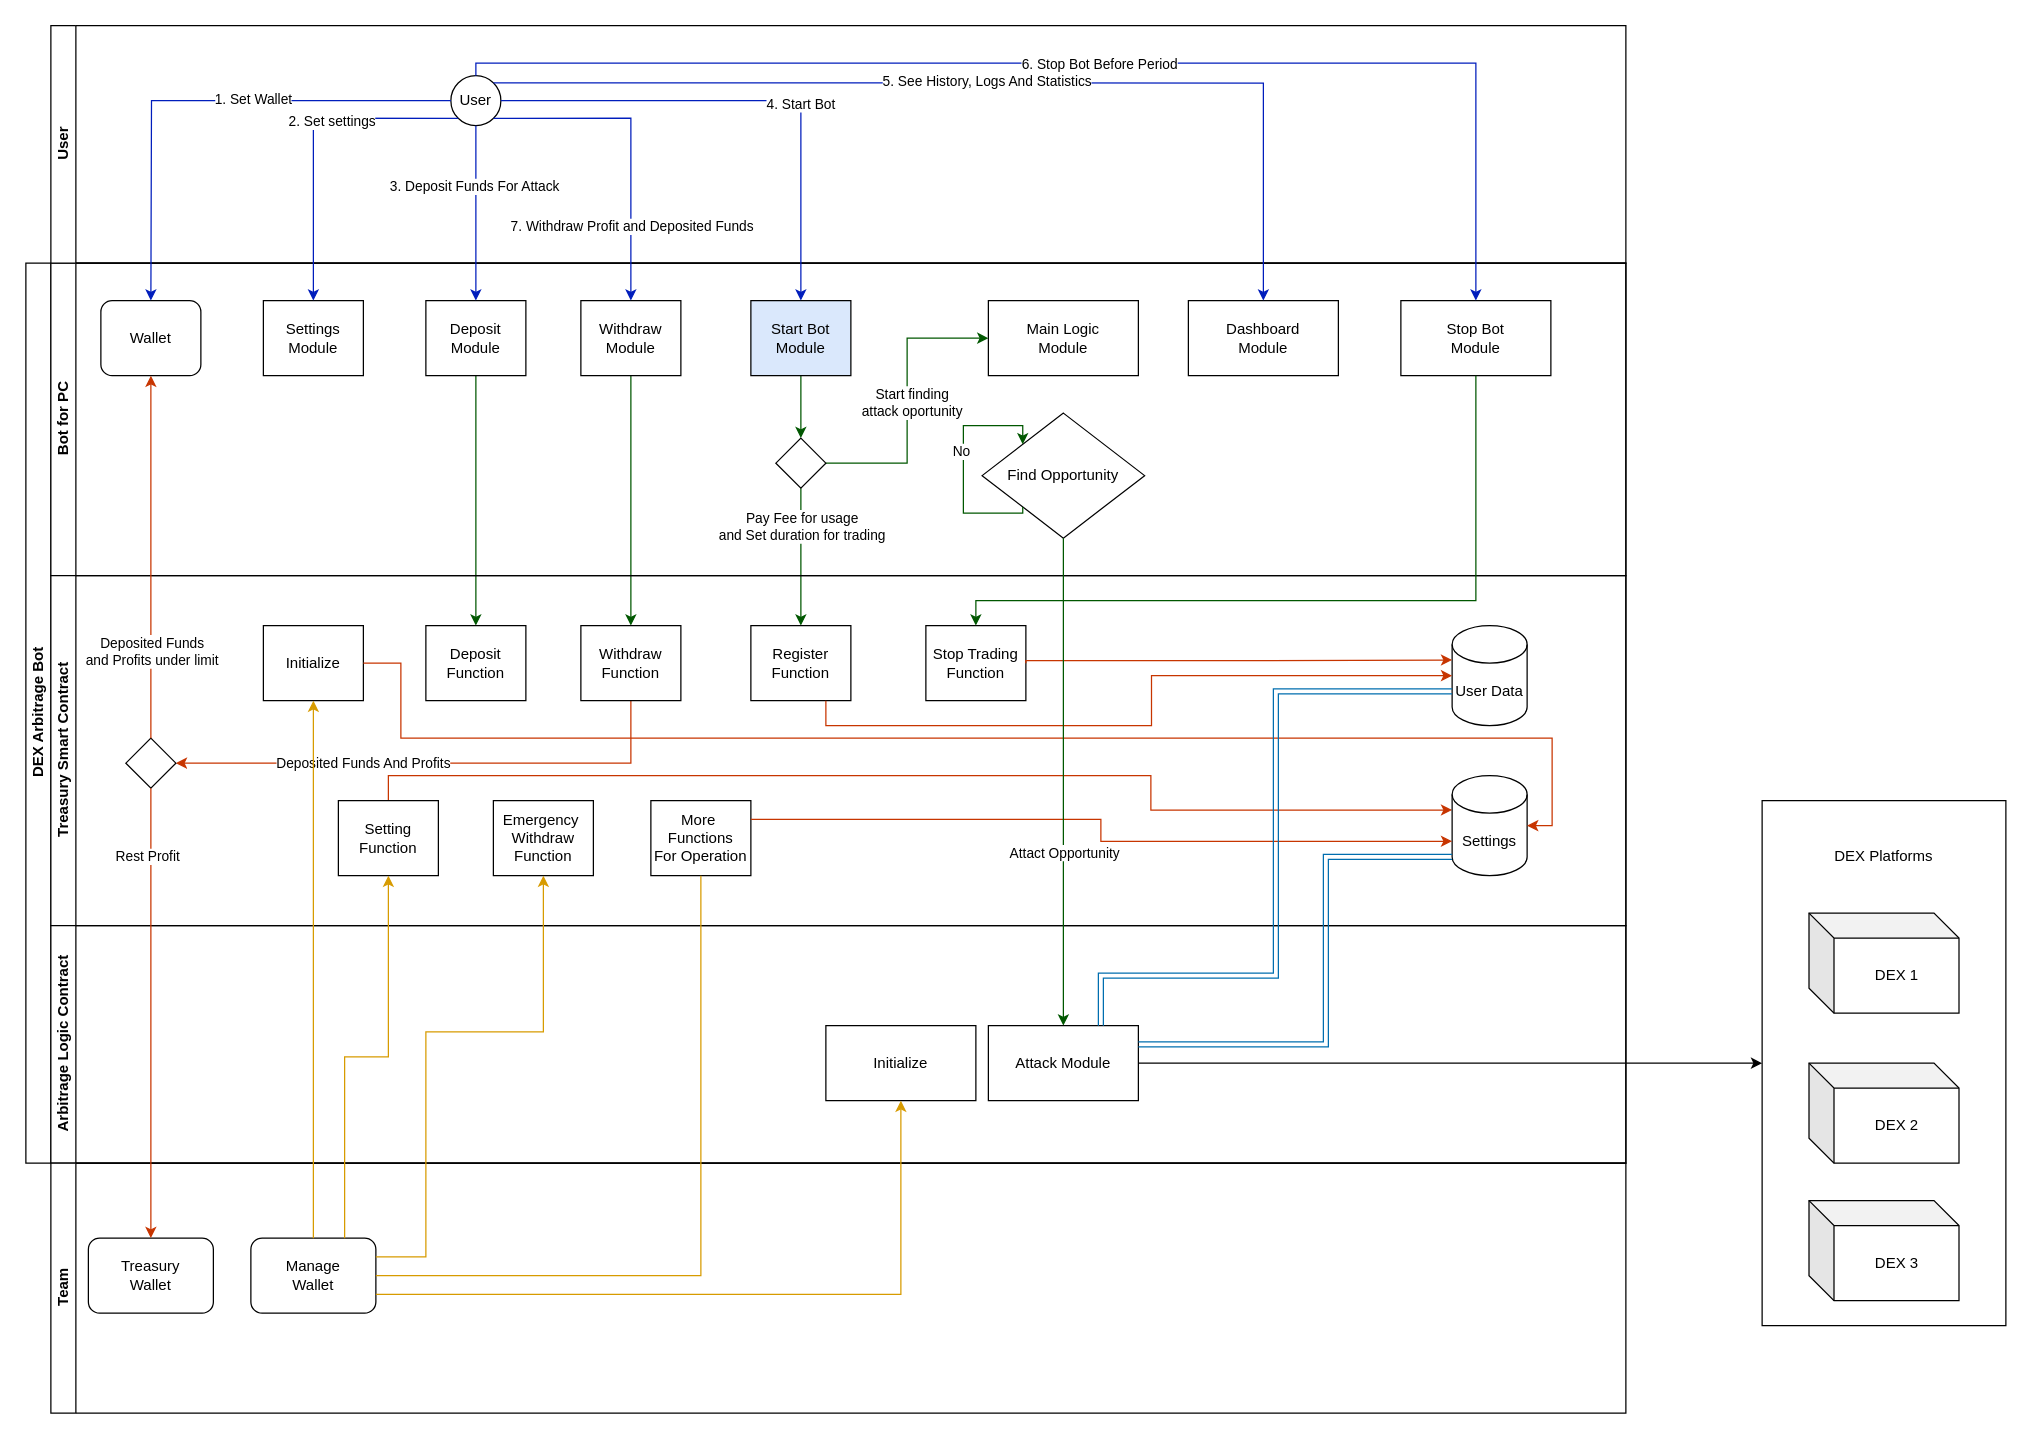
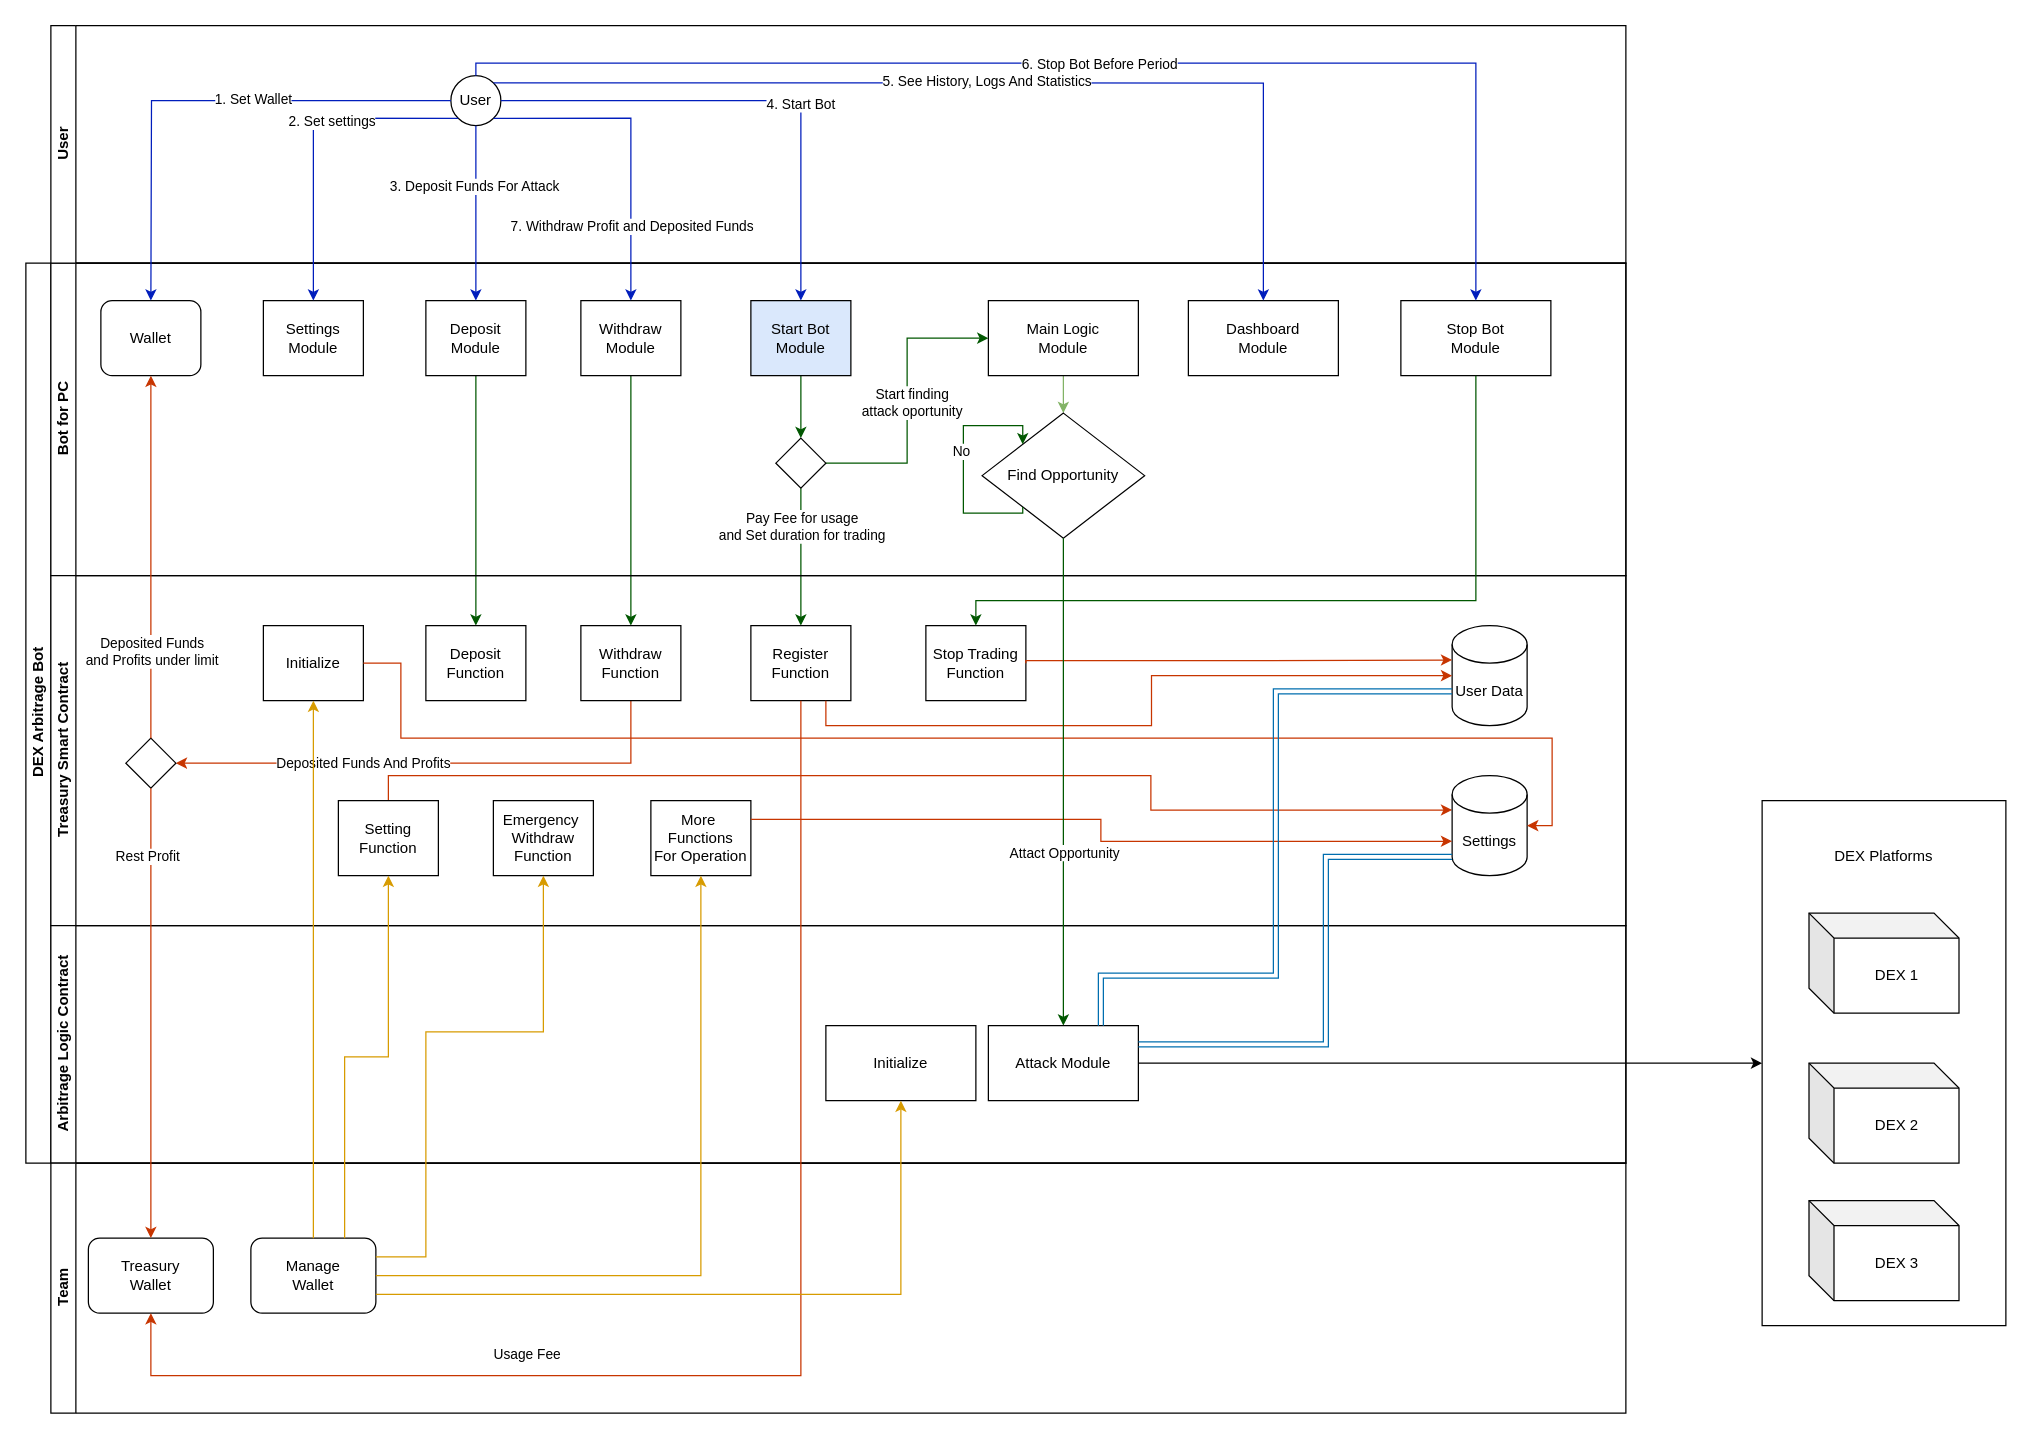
edge "Main Logic Module" -> "Find Opportunity": added
edge "More Functions For Operation" -- "Manage Wallet": arrowhead none -> classic
edge "Register Function" -> "Treasury Wallet": added, label "Usage Fee"
